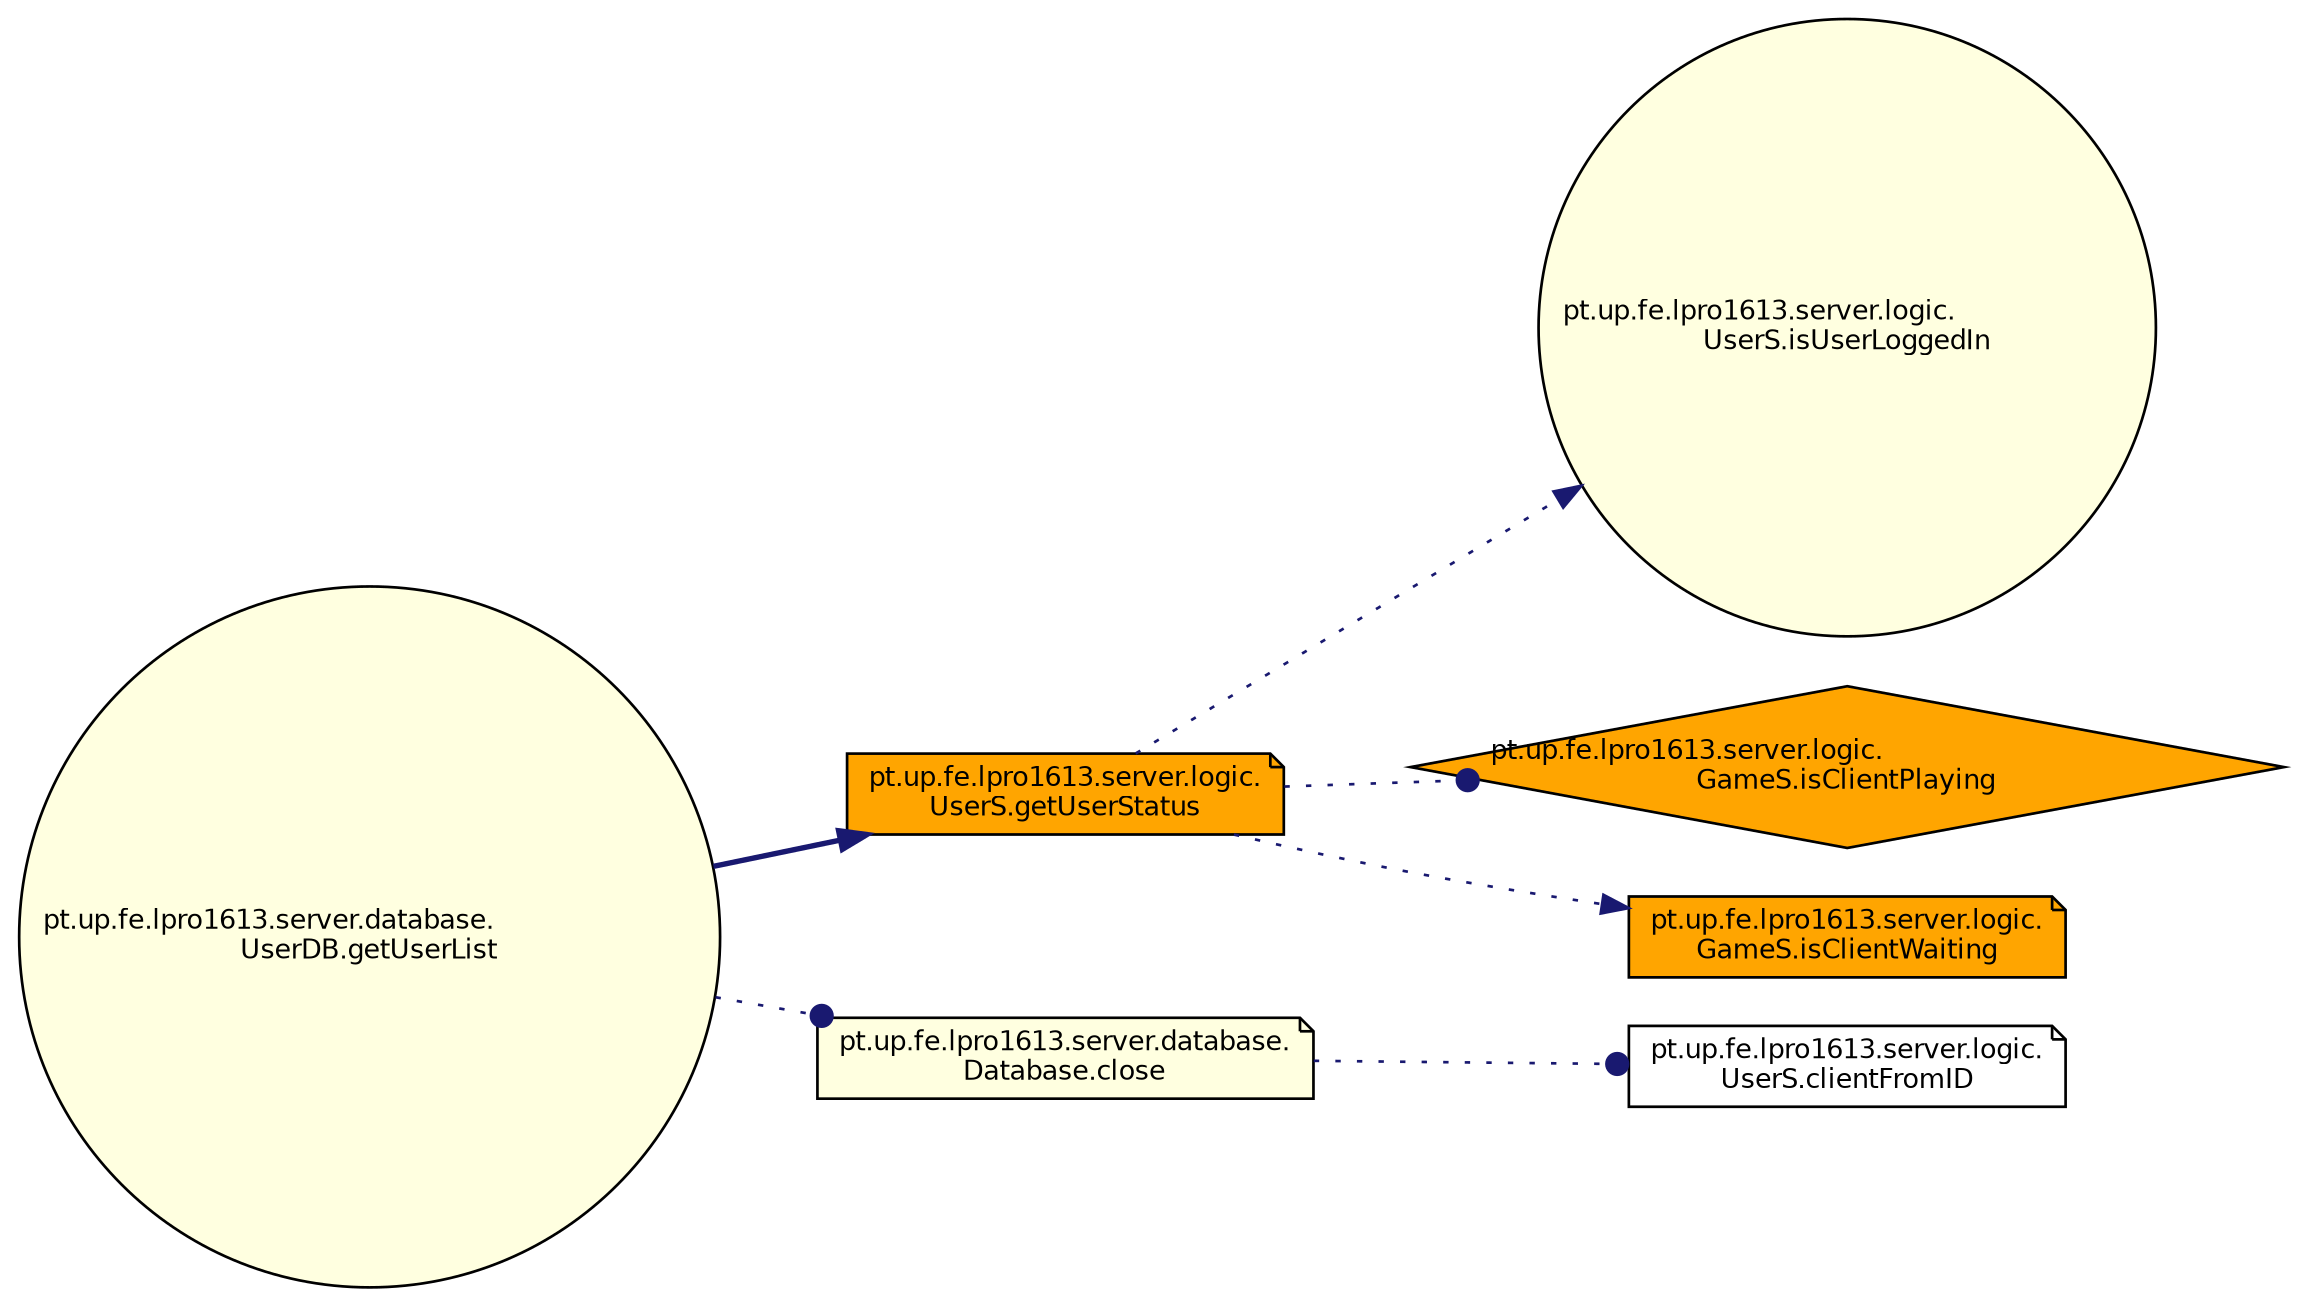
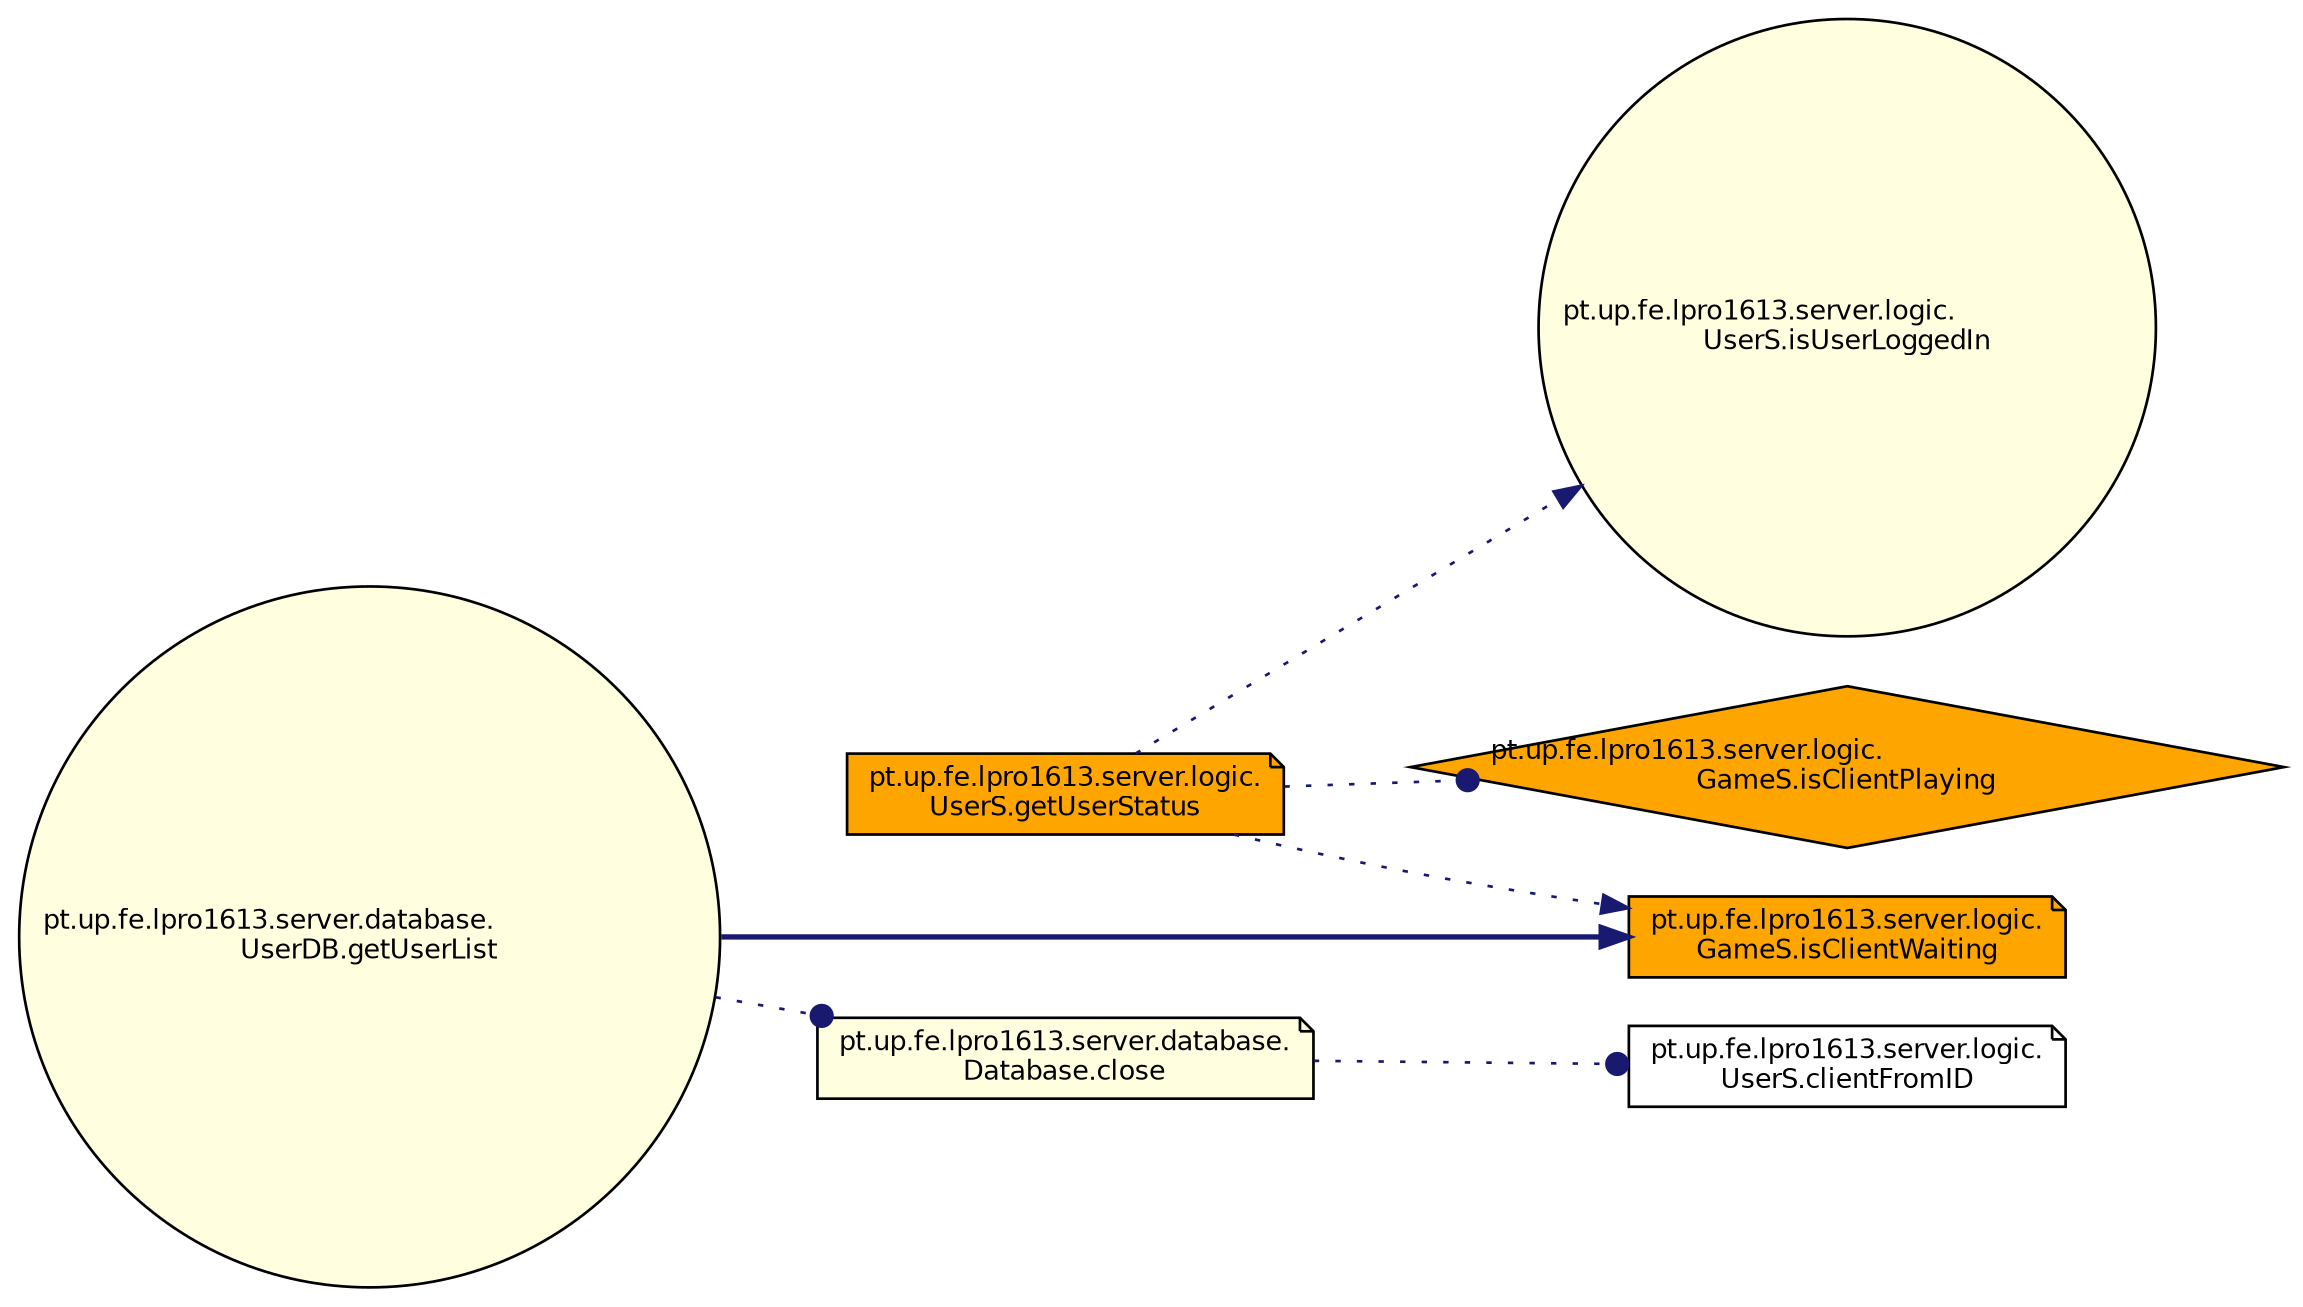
edge "pt.up.fe.lpro1613.server.database. UserDB.getUserList" -> "pt.up.fe.lpro1613.server.logic. UserS.getUserStatus": now "pt.up.fe.lpro1613.server.database. UserDB.getUserList" -> "pt.up.fe.lpro1613.server.logic. GameS.isClientWaiting"
